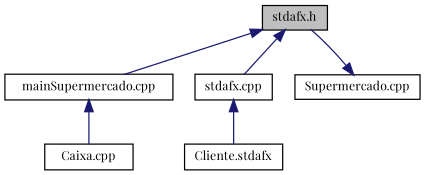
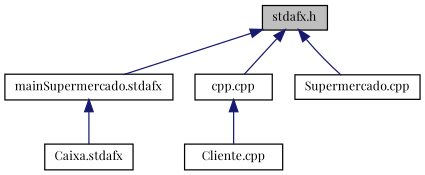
edge "stdafx.h" -> "Supermercado.cpp": reversed
node "mainSupermercado.cpp": label "mainSupermercado.cpp" -> "mainSupermercado.stdafx"
node "stdafx.cpp": label "stdafx.cpp" -> "cpp.cpp"
node "Caixa.cpp": label "Caixa.cpp" -> "Caixa.stdafx"
node "Cliente.stdafx": label "Cliente.stdafx" -> "Cliente.cpp"
